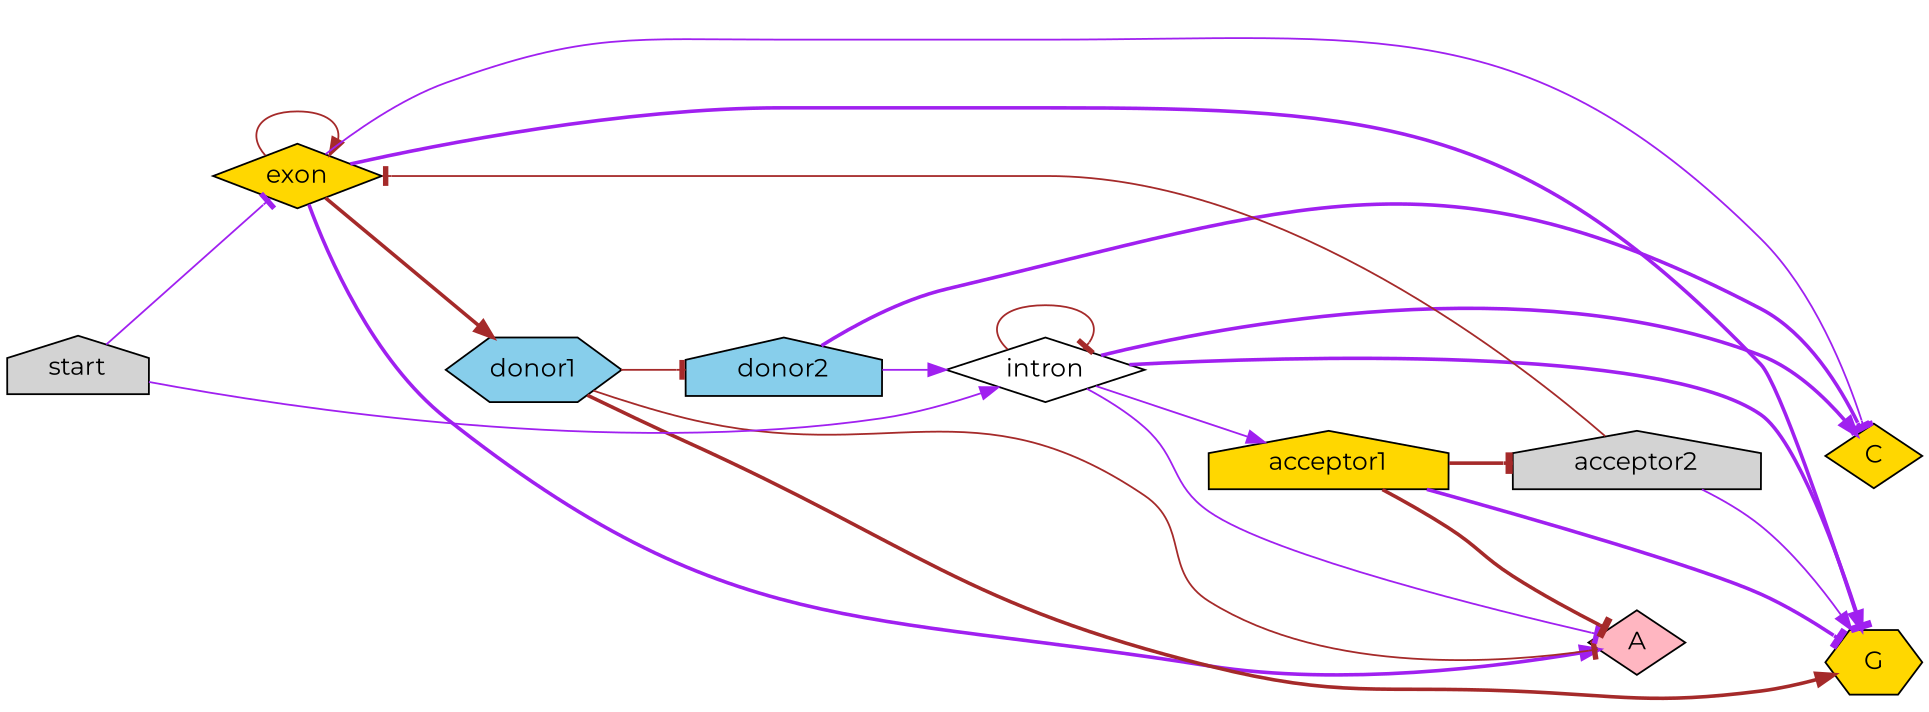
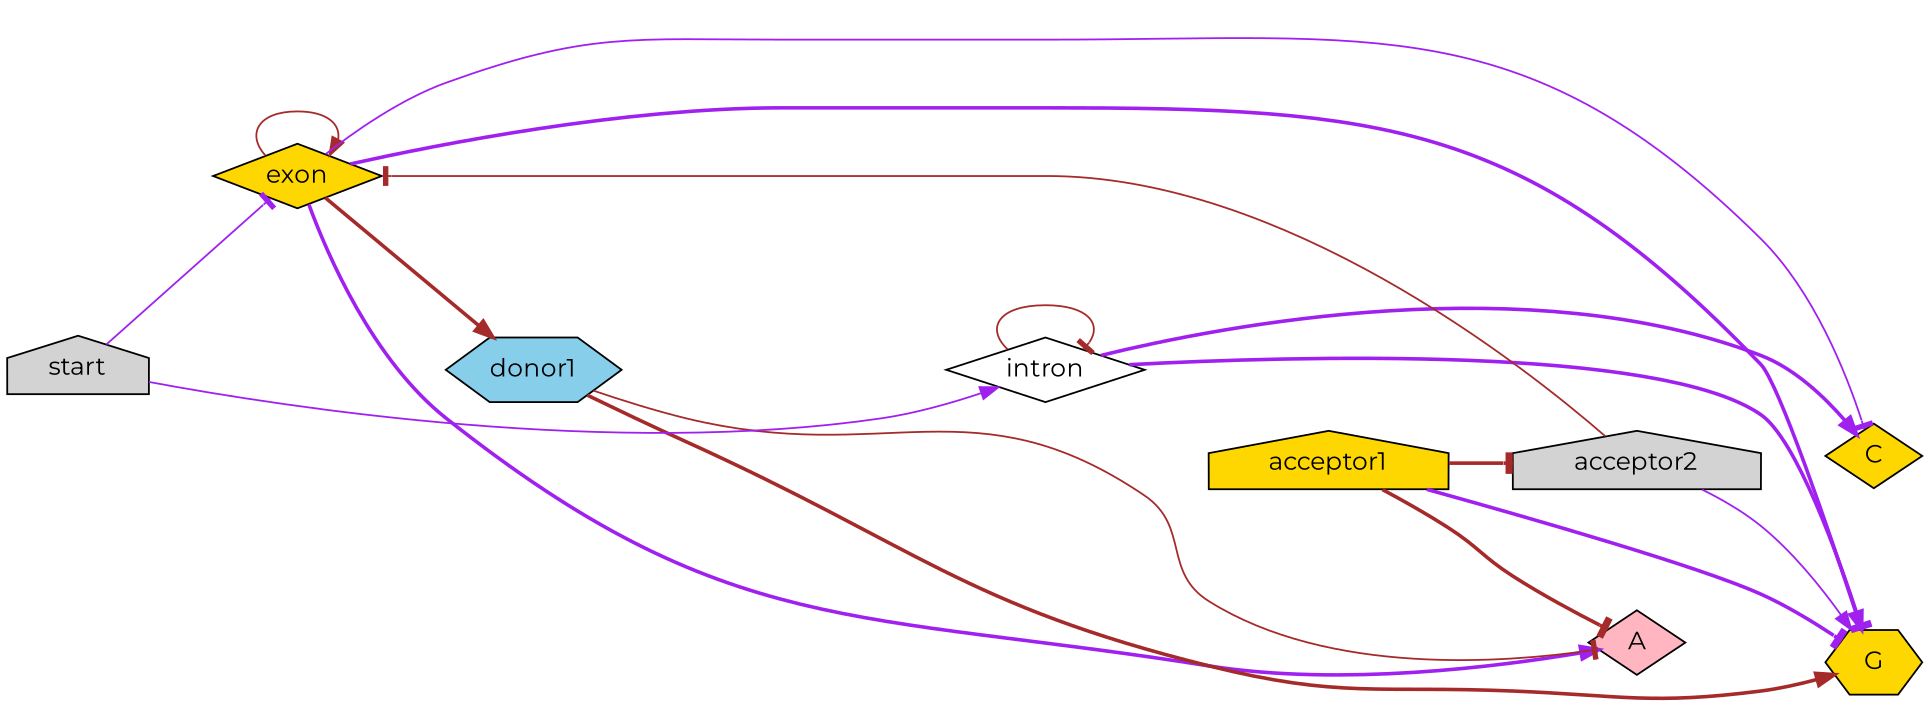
node "donor2": removed
edge "intron" -> "acceptor1": removed
edge "intron" -> "A": removed
